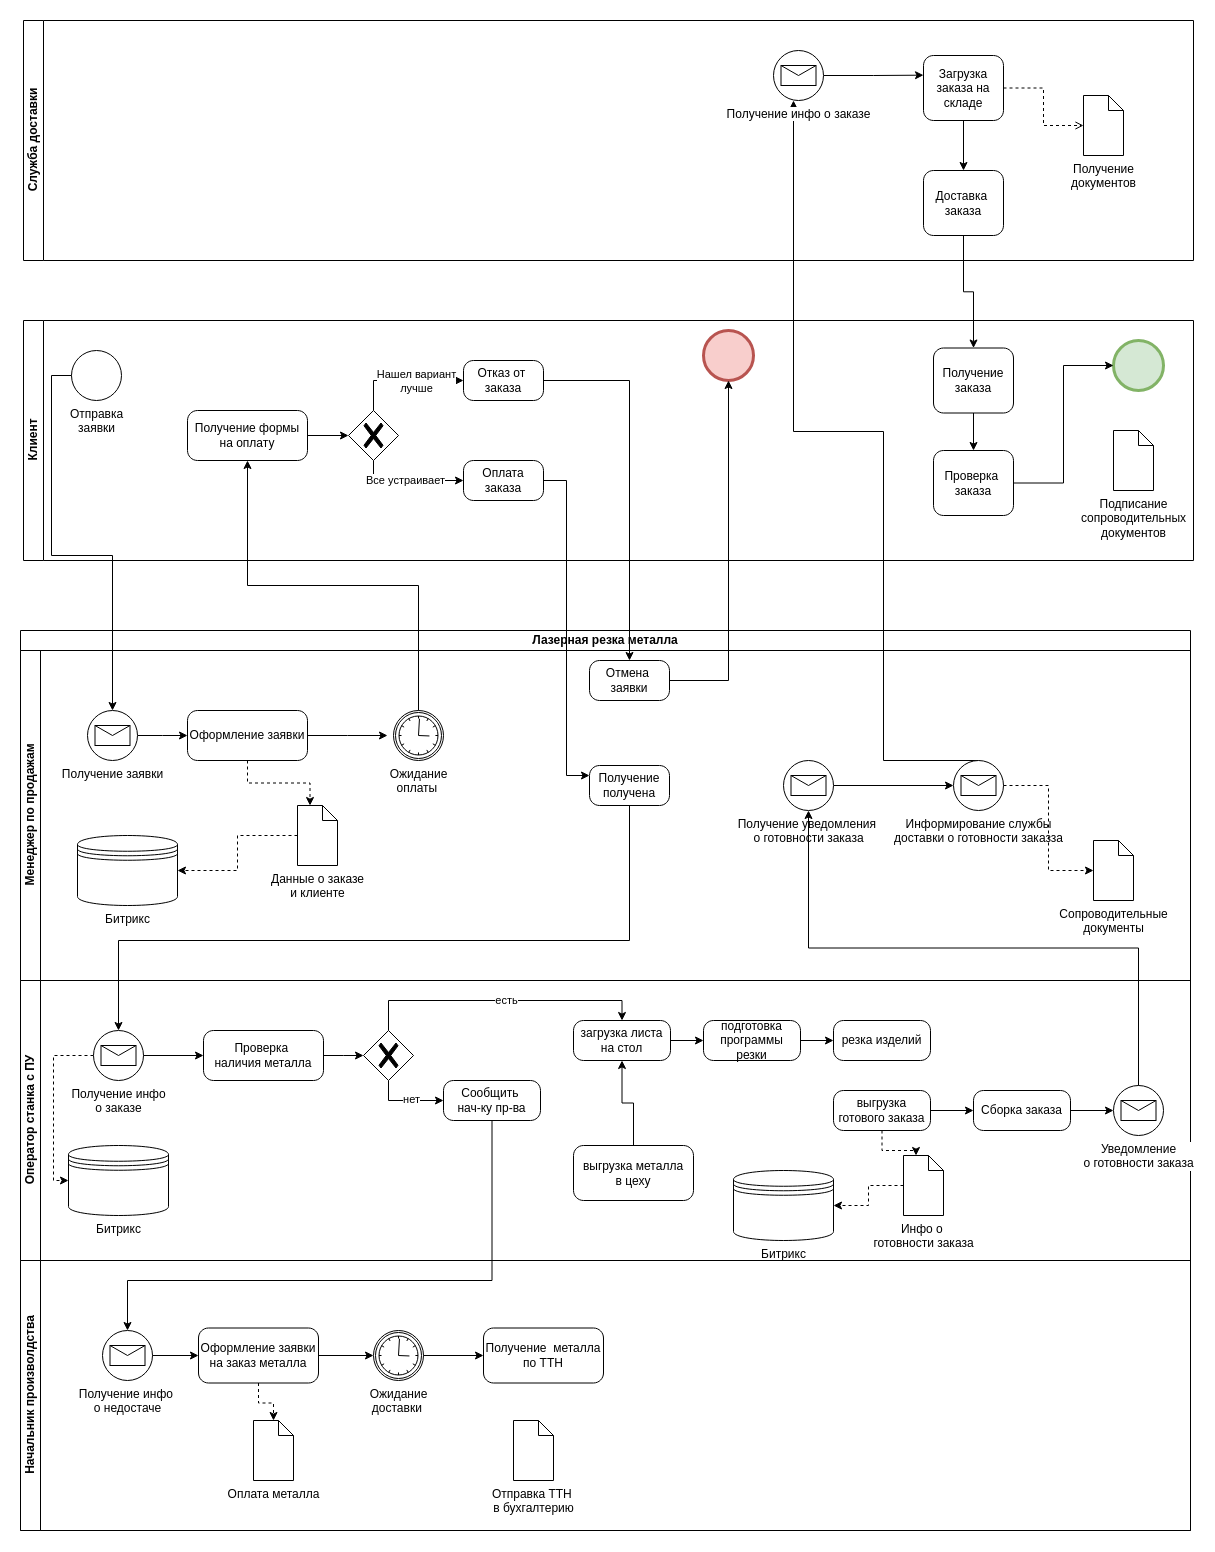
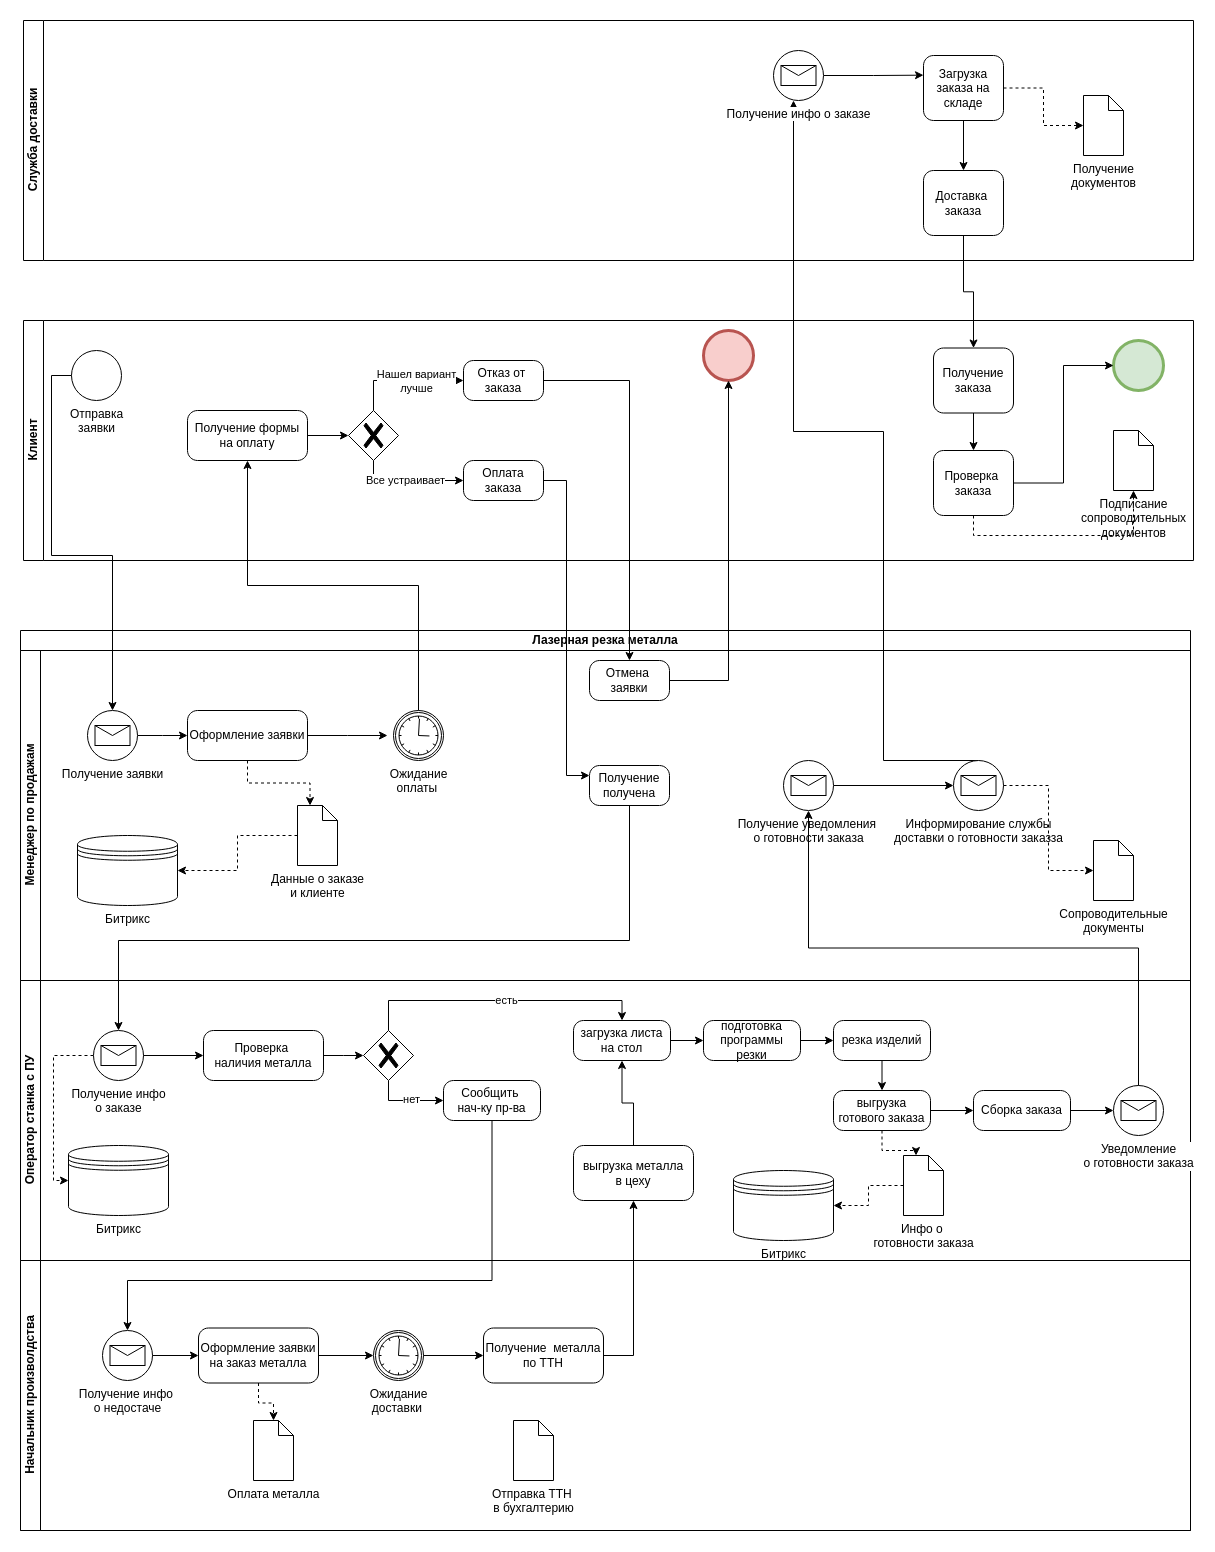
edge "Загрузка заказа на складе" -> "Получение документов": arrowhead open -> classic
edge "Проверка заказа" -> "Подписание сопроводительных документов": added
edge "резка изделий" -> "выгрузка готового заказа": added
edge "Получение металла по ТТН" -> "выгрузка металла в цеху": added
